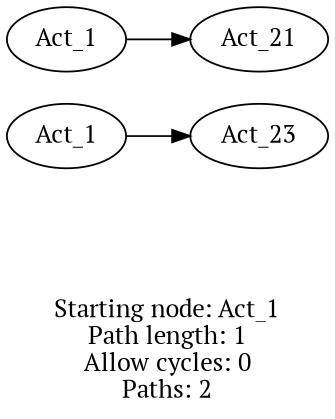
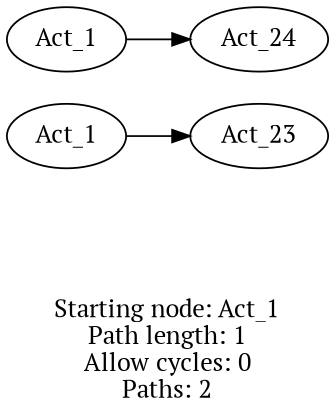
node "Act_21": label "Act_21" -> "Act_24"
